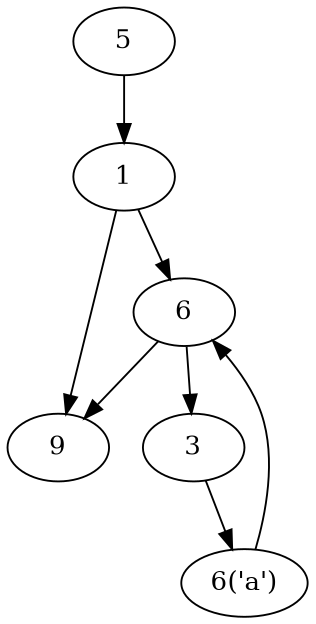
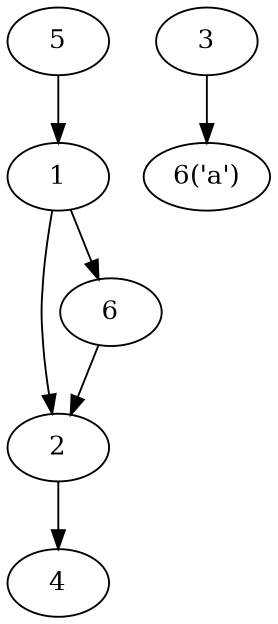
edge "6" -> "3": removed
edge "6('a')" -> "6": removed
node "9": label "9" -> "2"
node "4": added
